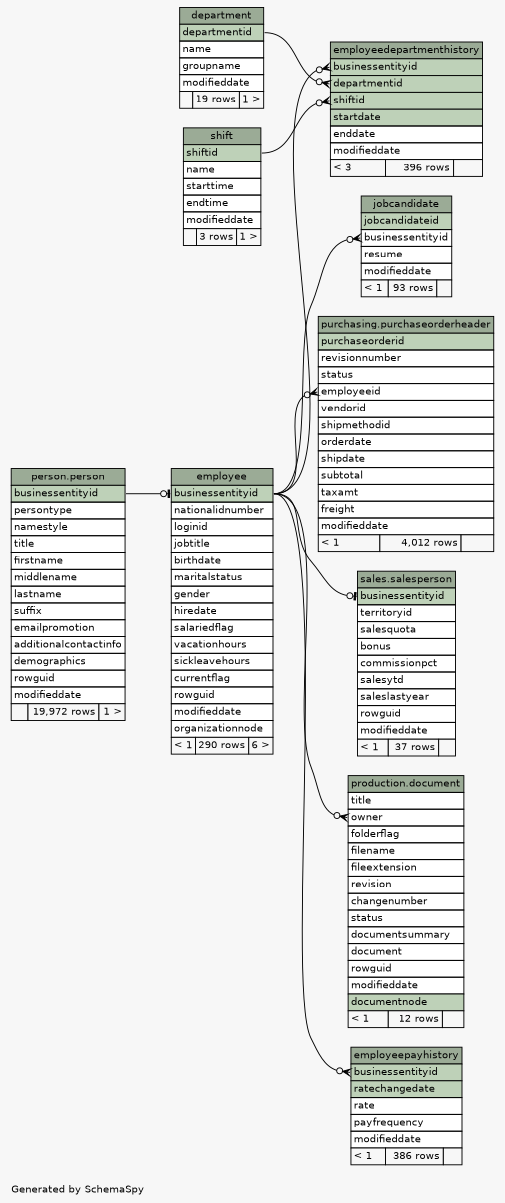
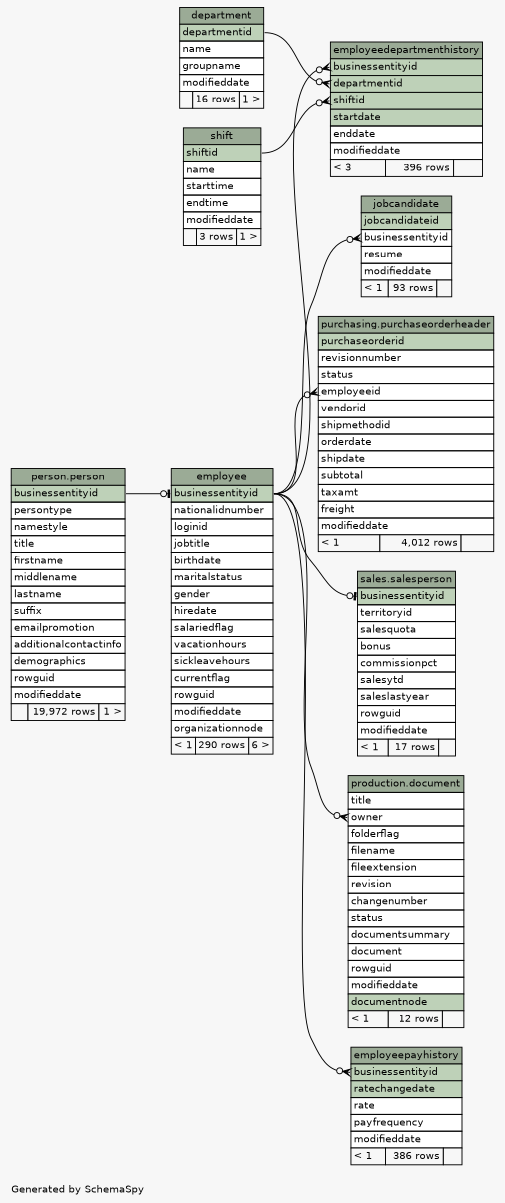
node "department": text "19 rows" -> "16 rows"
node "sales.salesperson": text "37 rows" -> "17 rows"
